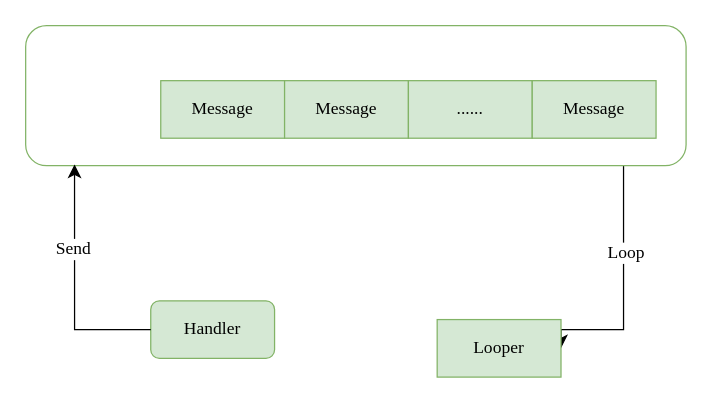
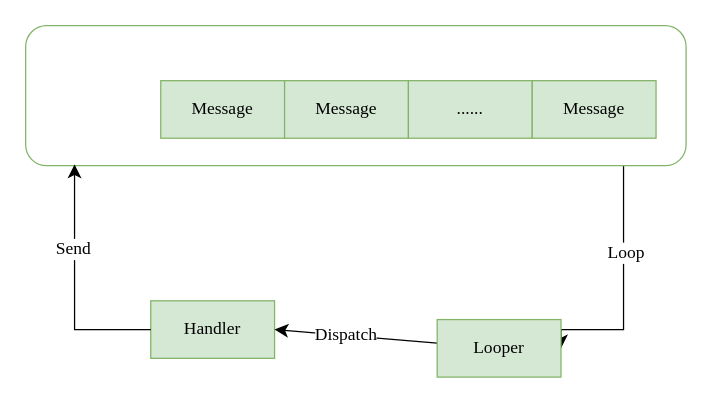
node "Handler": shape rounded rectangle -> rectangle
edge "Looper" -> "Handler": added, label "Dispatch"
